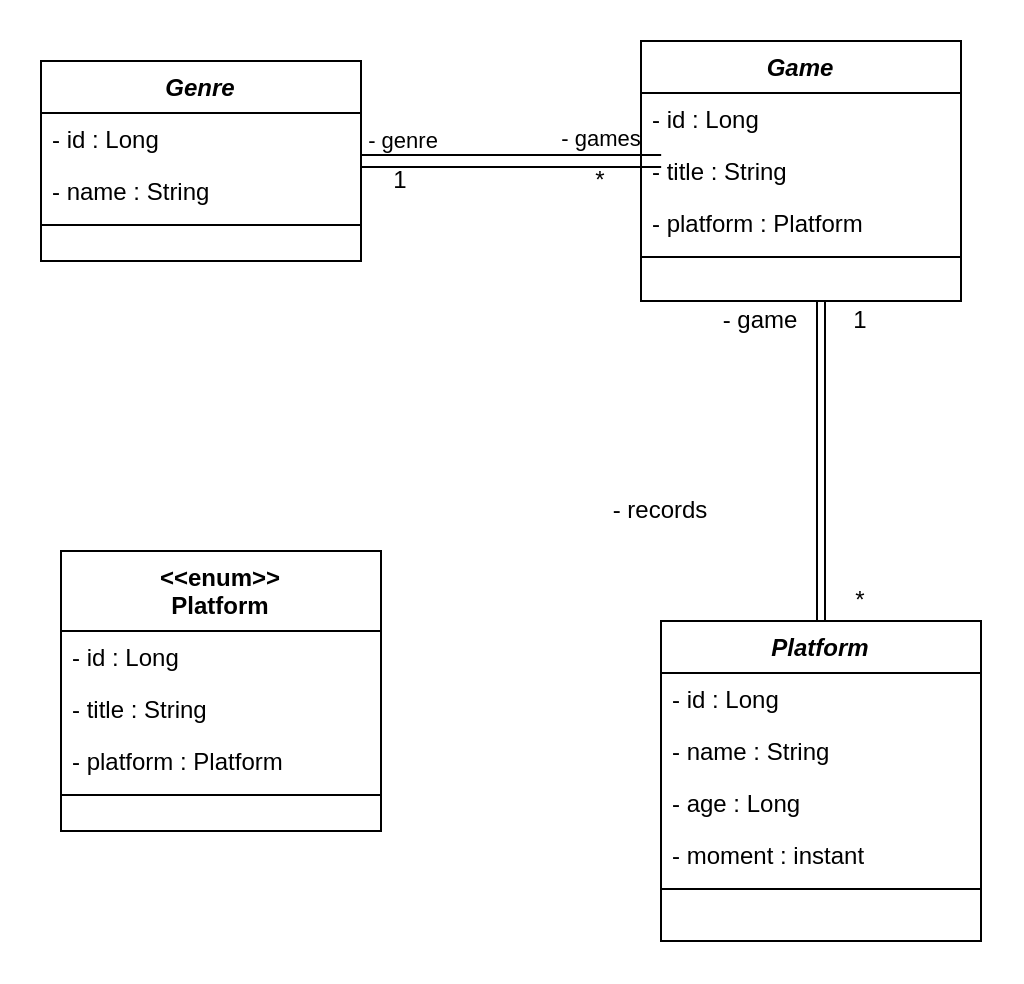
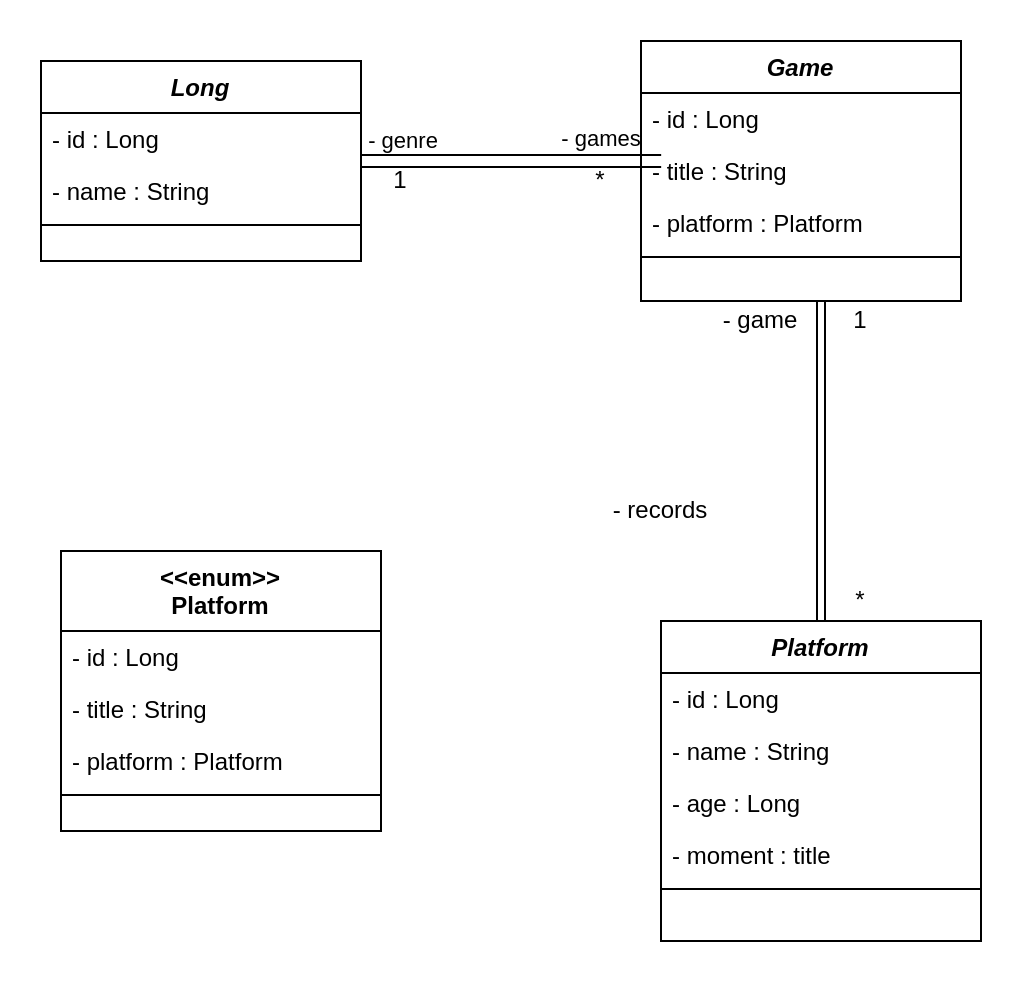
node "Genre": label "Genre" -> "Long"
node "- moment : instant": label "- moment : instant" -> "- moment : title"
